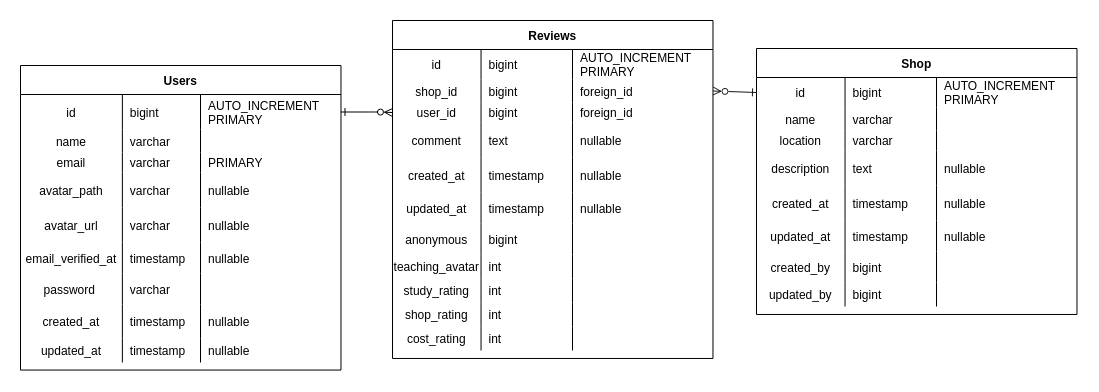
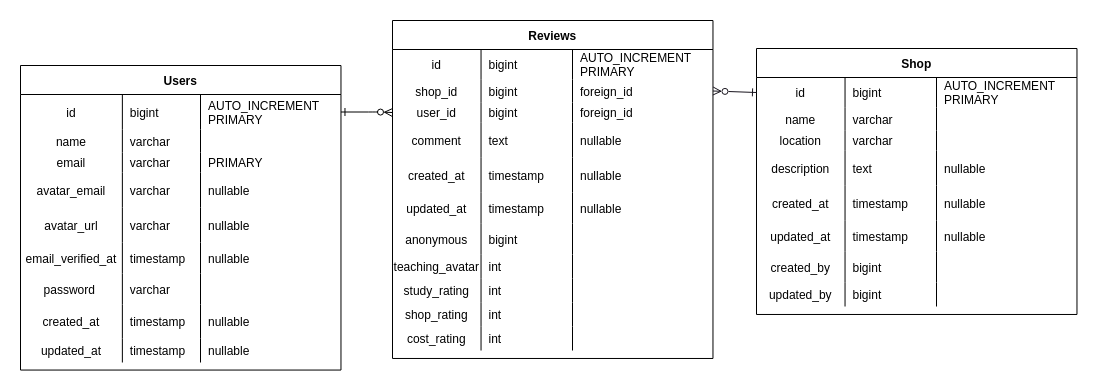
node "avatar_path": label "avatar_path" -> "avatar_email"
